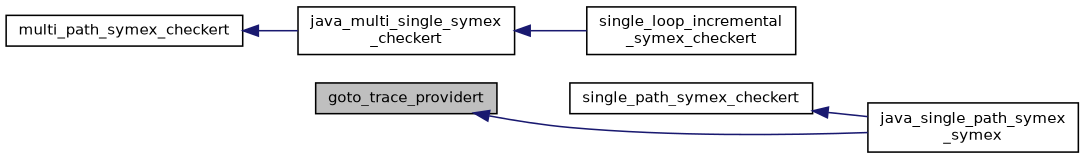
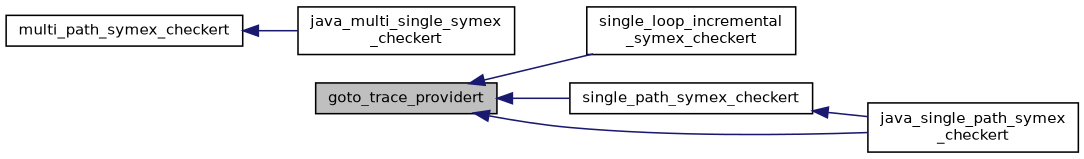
edge "single_loop_incremental _symex_checkert" -> "java_multi_single_symex _checkert": now "single_loop_incremental _symex_checkert" -> "goto_trace_providert"
edge "single_path_symex_checkert" -> "goto_trace_providert": added
node "java_single_path_symex _symex": label "java_single_path_symex _symex" -> "java_single_path_symex _checkert"
